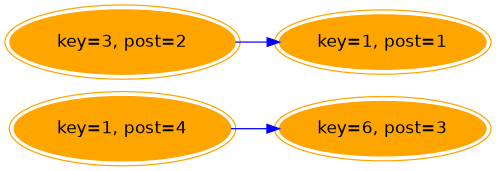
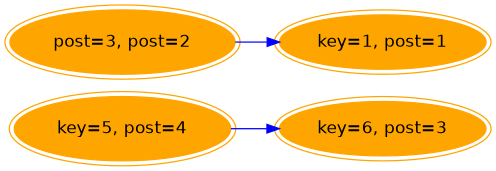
node "key=3, post=2": label "key=3, post=2" -> "post=3, post=2"
node "key=1, post=4": label "key=1, post=4" -> "key=5, post=4"
